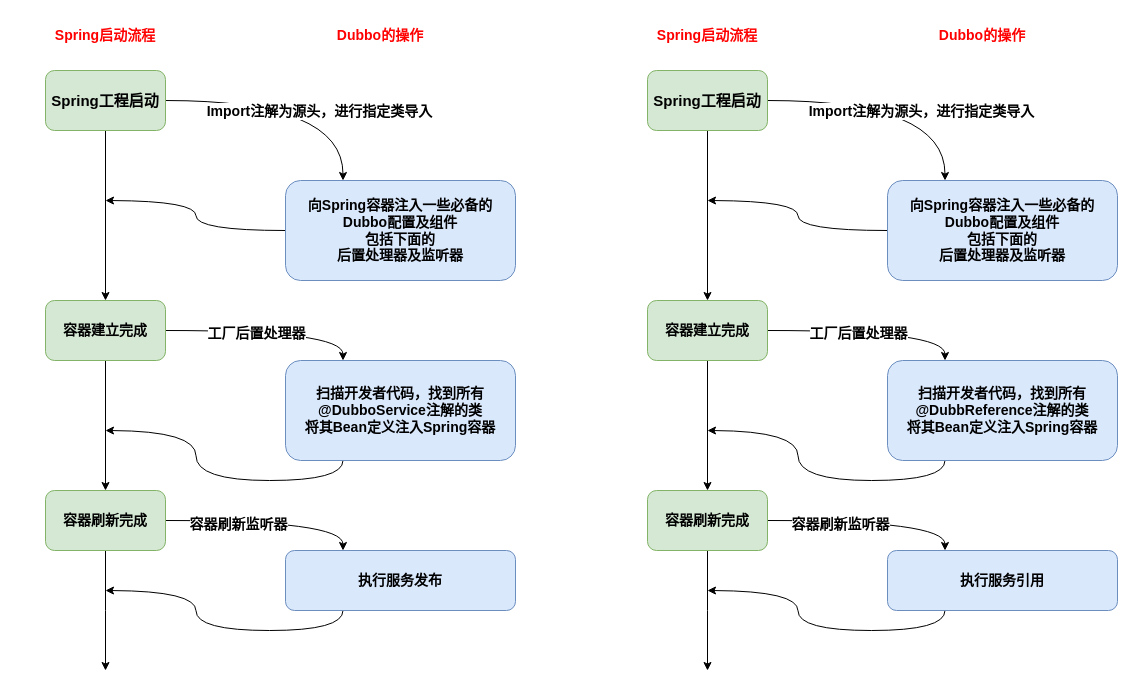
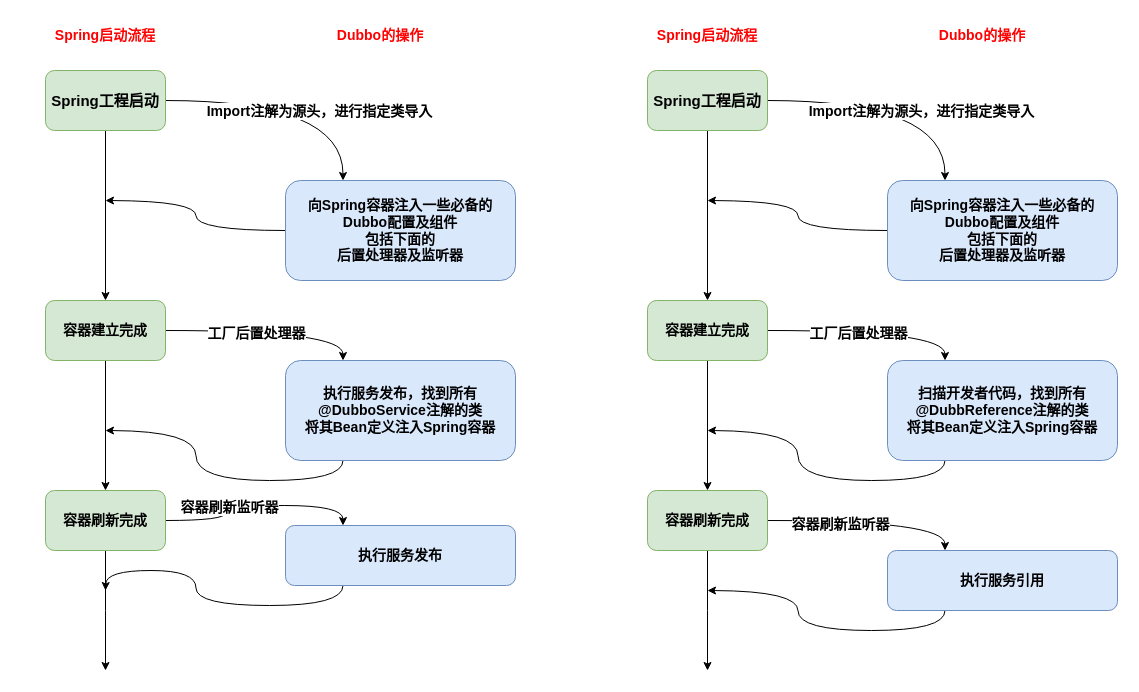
node "扫描开发者代码，找到所有@DubboService注解的类 将其Bean定义注入Spring容器": label "扫描开发者代码，找到所有@DubboService注解的类 将其Bean定义注入Spring容器" -> "执行服务发布，找到所有@DubboService注解的类 将其Bean定义注入Spring容器"
node "执行服务发布": moved (401, 581) -> (401, 556)
